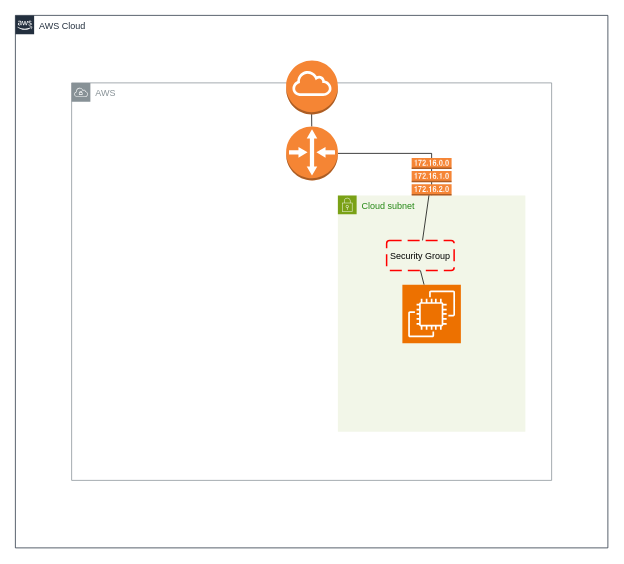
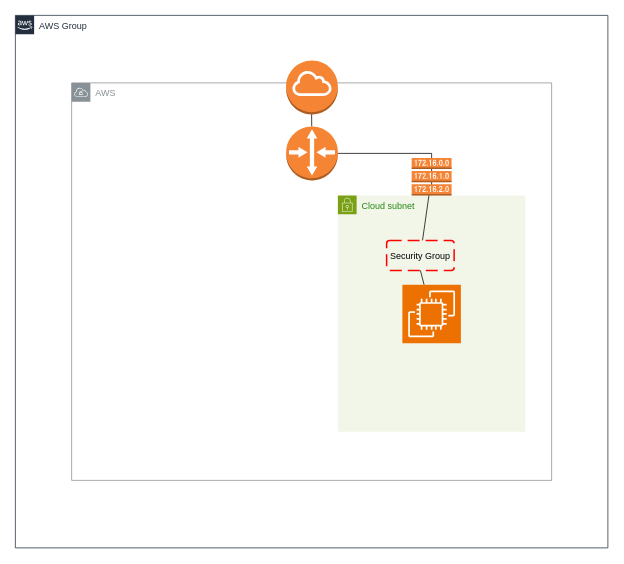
node "AWS Cloud": label "AWS Cloud" -> "AWS Group"
